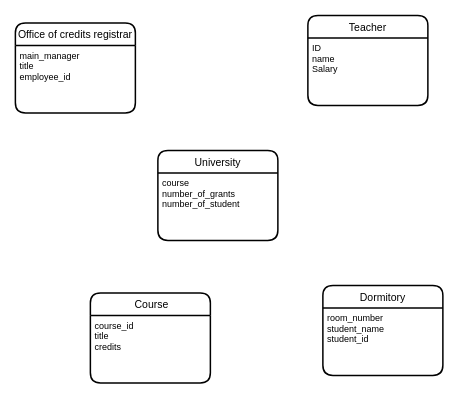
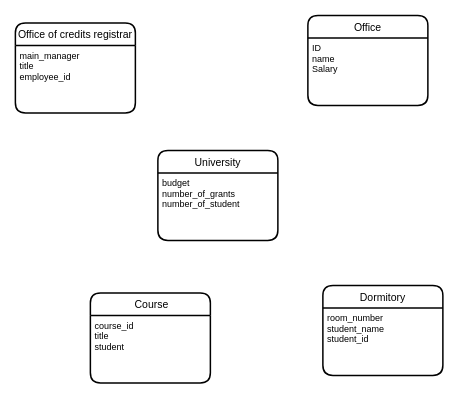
node "Teacher": label "Teacher" -> "Office"
node "course number_of_grants number_of_student": label "course number_of_grants number_of_student" -> "budget number_of_grants number_of_student"
node "course_id title credits": label "course_id title credits" -> "course_id title student"
